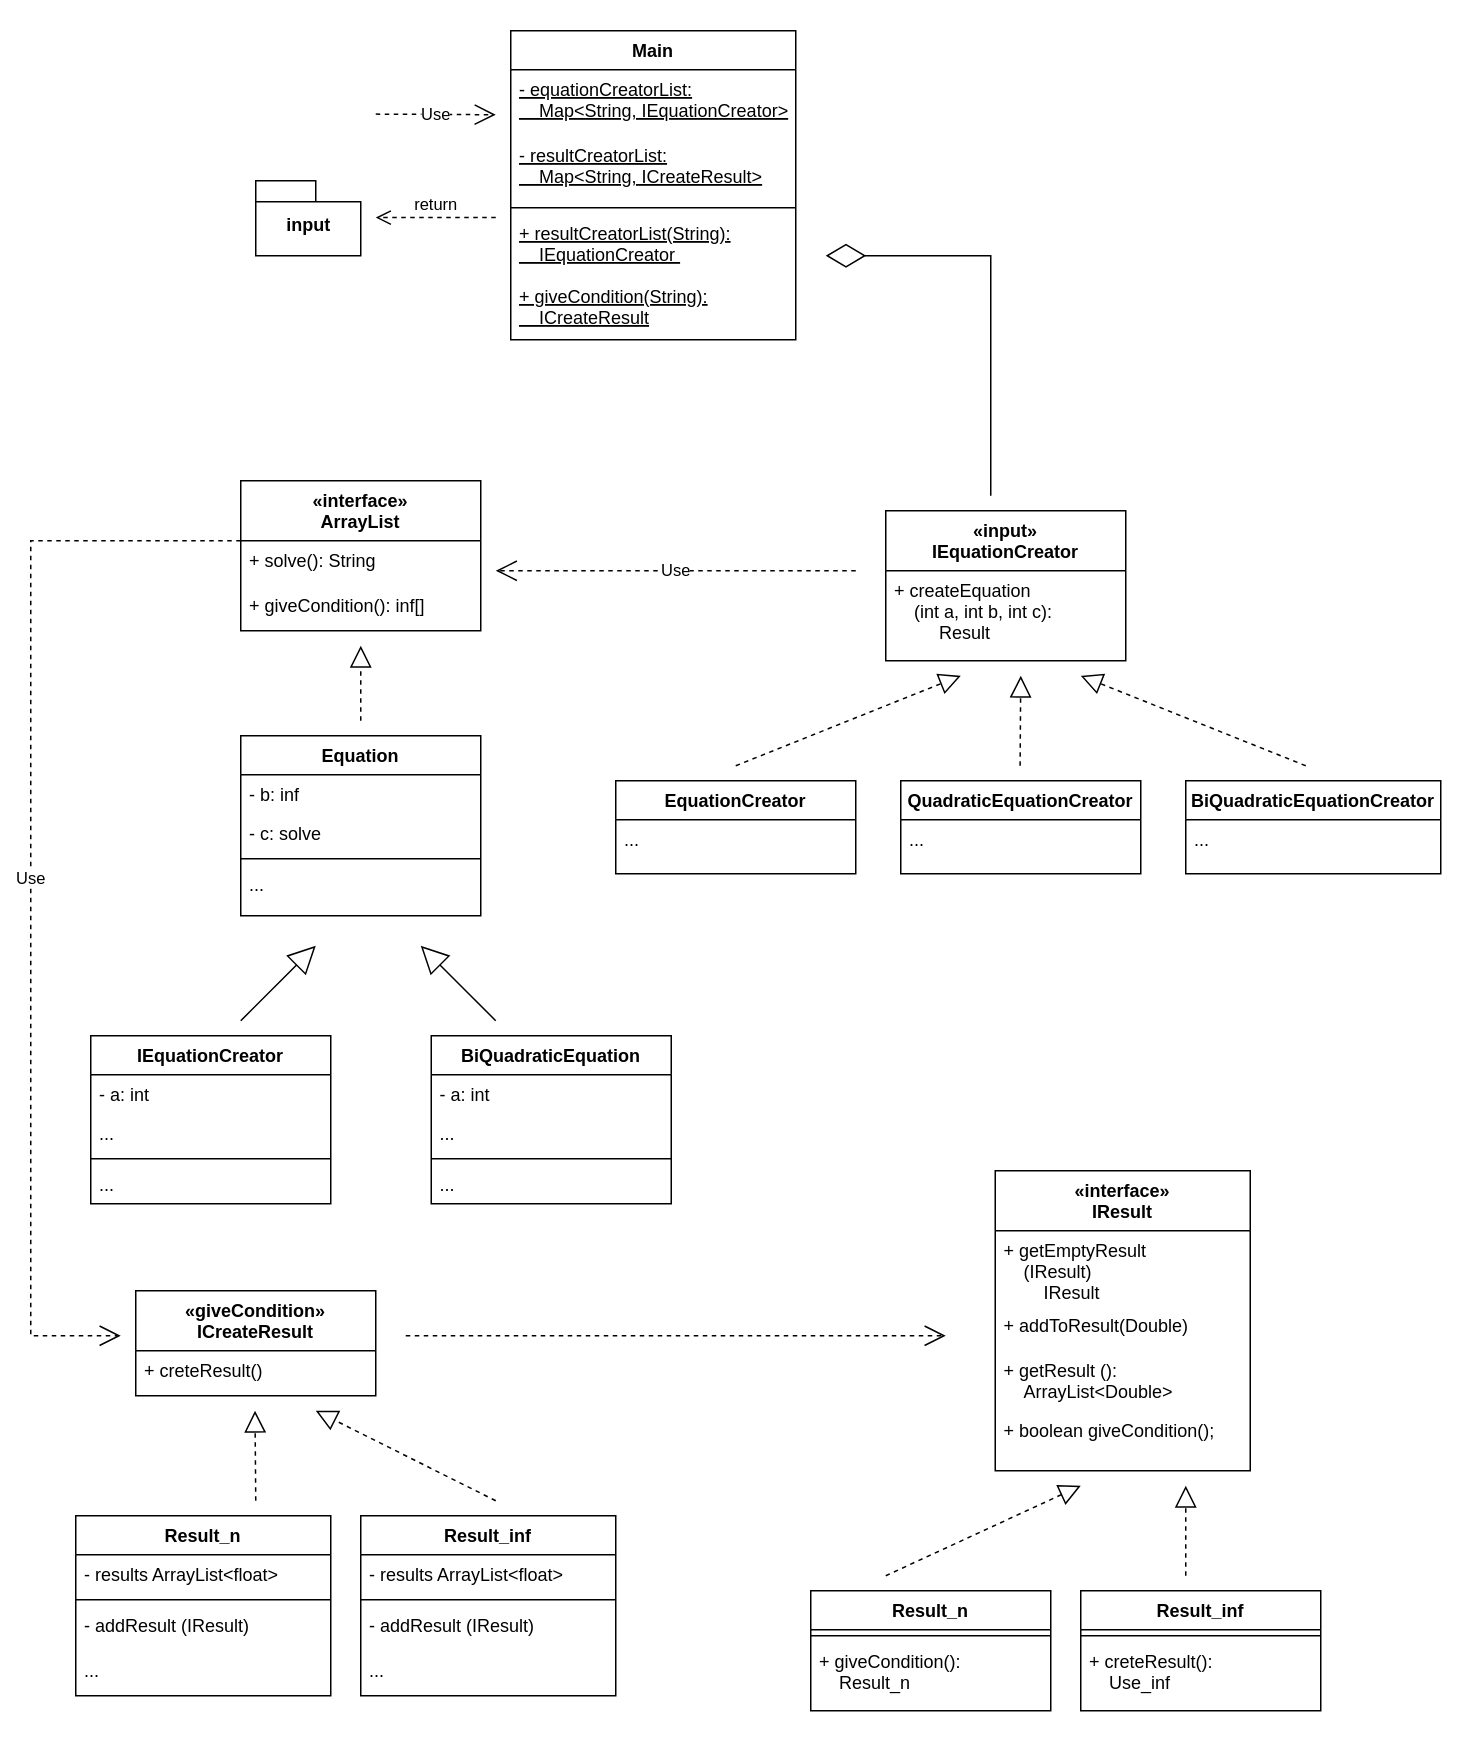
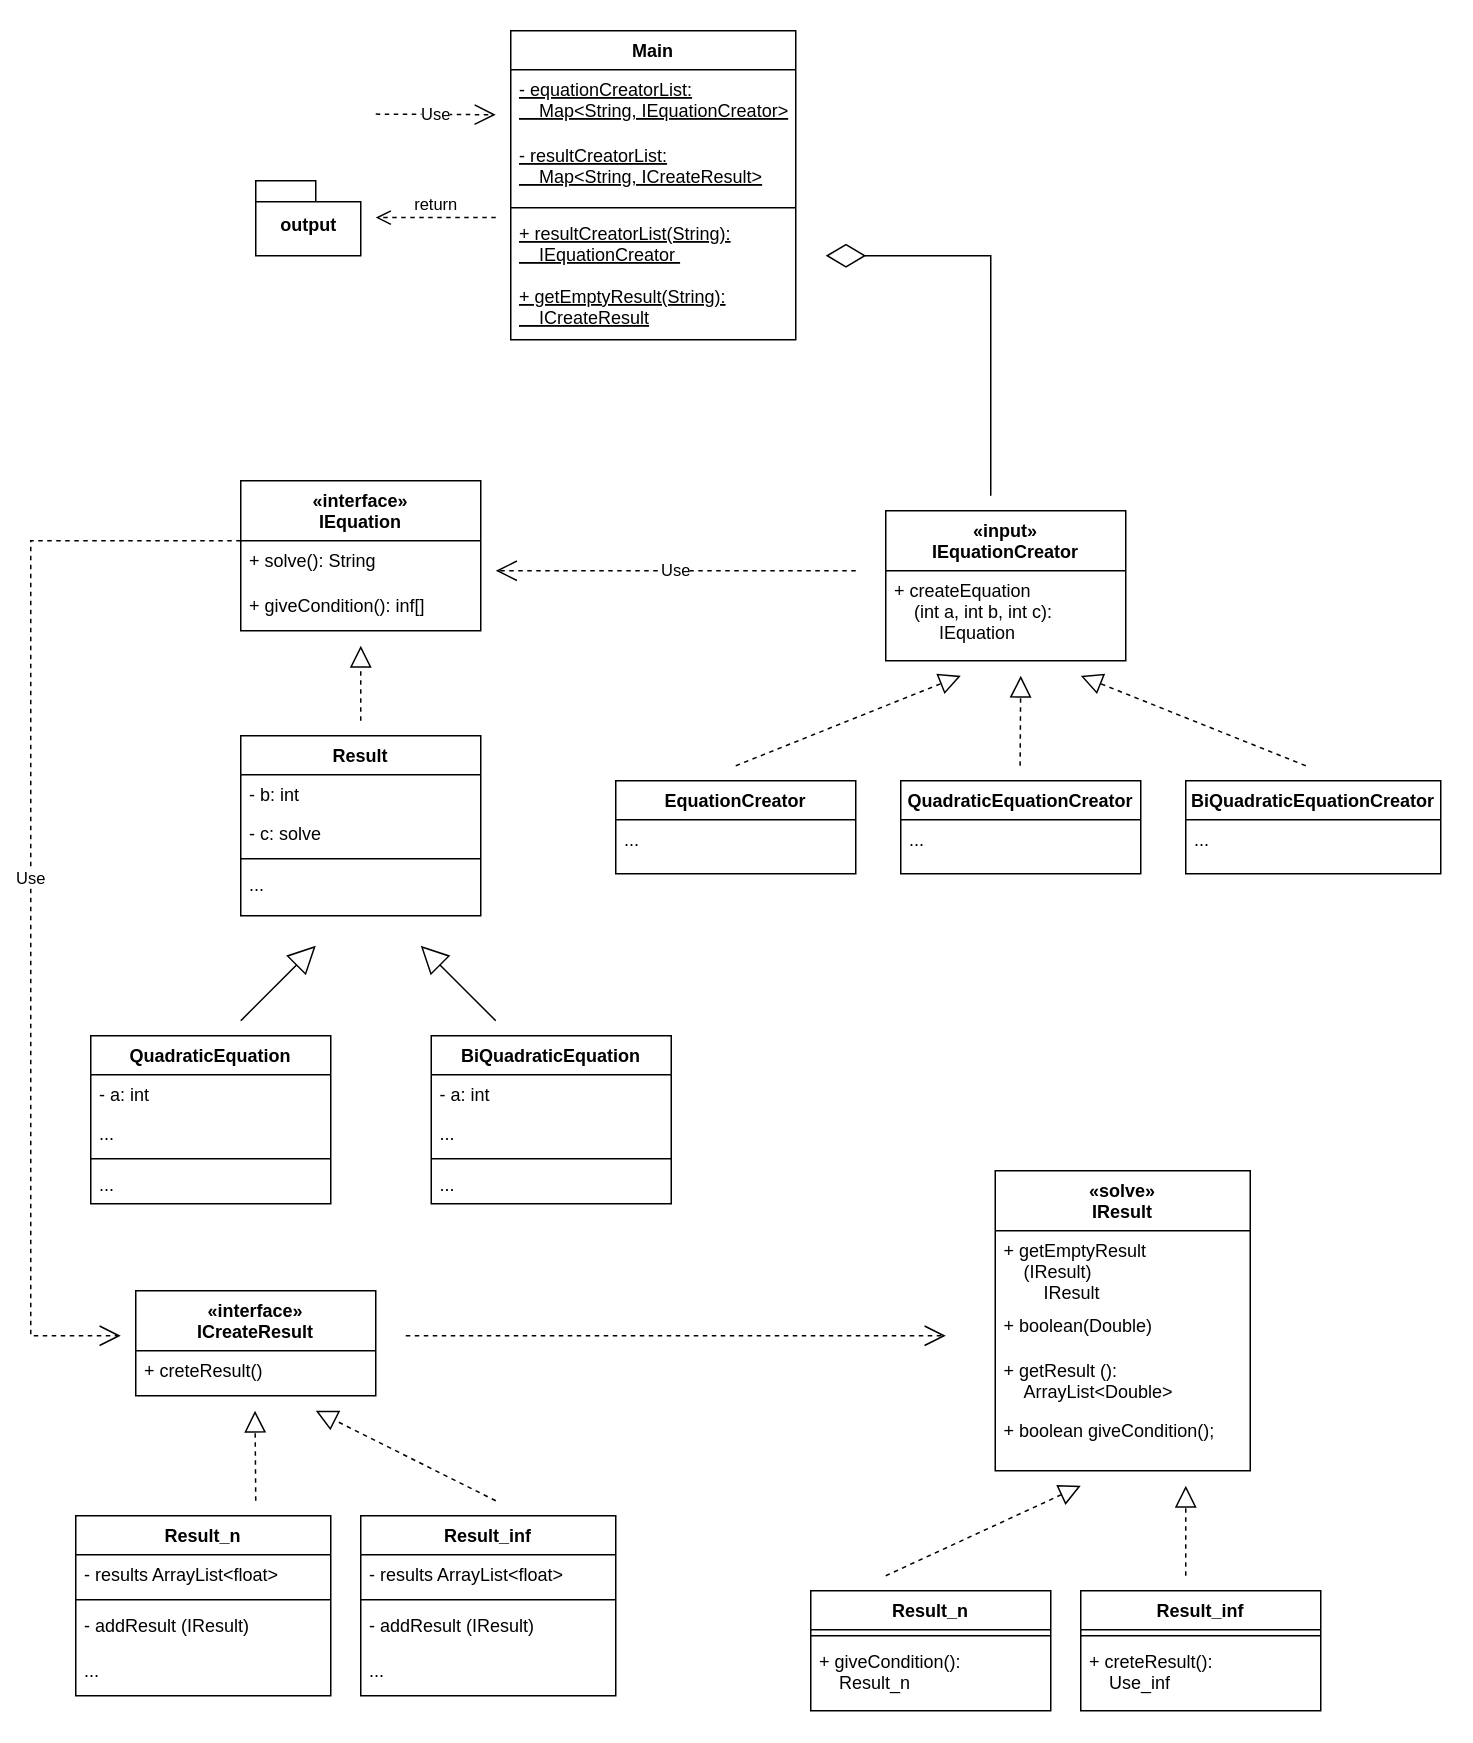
node "input": label "input" -> "output"
node "+ giveCondition(String): ICreateResult": label "+ giveCondition(String): ICreateResult" -> "+ getEmptyResult(String): ICreateResult"
node "«interface» ArrayList": label "«interface» ArrayList" -> "«interface» IEquation"
node "+ createEquation (int a, int b, int c): Result": label "+ createEquation (int a, int b, int c): Result" -> "+ createEquation (int a, int b, int c): IEquation"
node "Equation": label "Equation" -> "Result"
node "- b: inf": label "- b: inf" -> "- b: int"
node "IEquationCreator": label "IEquationCreator" -> "QuadraticEquation"
node "«interface» IResult": label "«interface» IResult" -> "«solve» IResult"
node "«giveCondition» ICreateResult": label "«giveCondition» ICreateResult" -> "«interface» ICreateResult"
node "+ addToResult(Double)": label "+ addToResult(Double)" -> "+ boolean(Double)"
